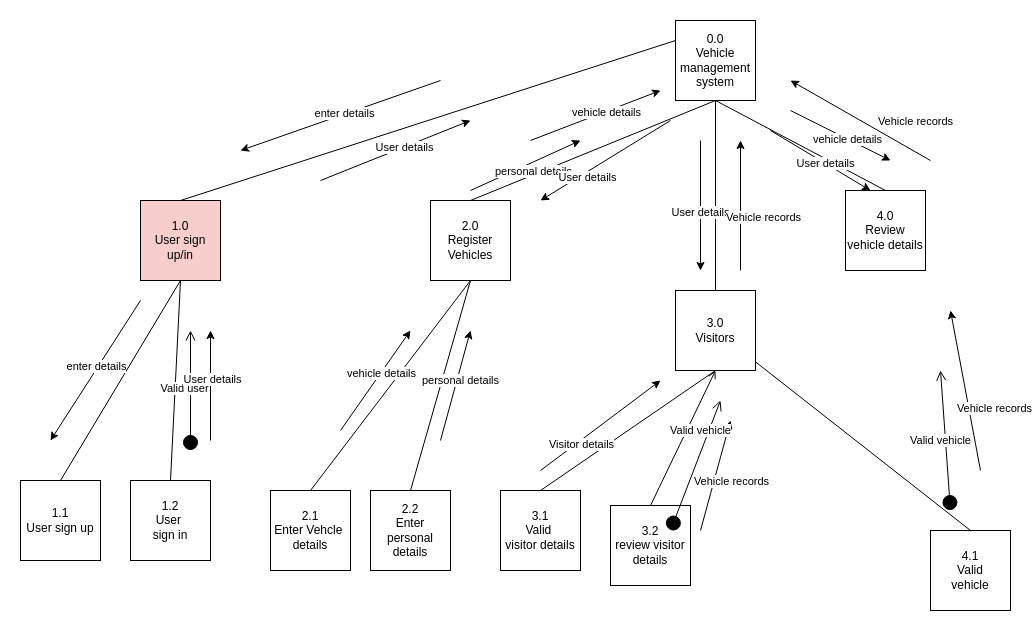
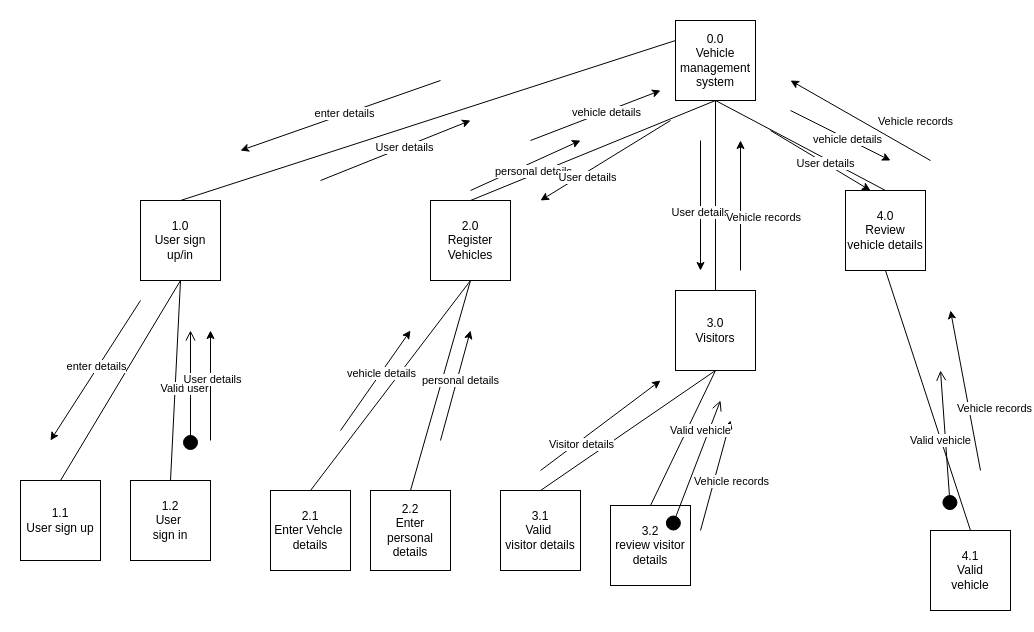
node "1.0 User sign up/in": fillcolor #f8cecc -> #ffffff
edge "3.2 review visitor details" -> "3.0 Visitors": arrowhead open -> none
edge "3.0 Visitors" -- "4.1 Valid vehicle": now "4.0 Review vehicle details" -- "4.1 Valid vehicle"
